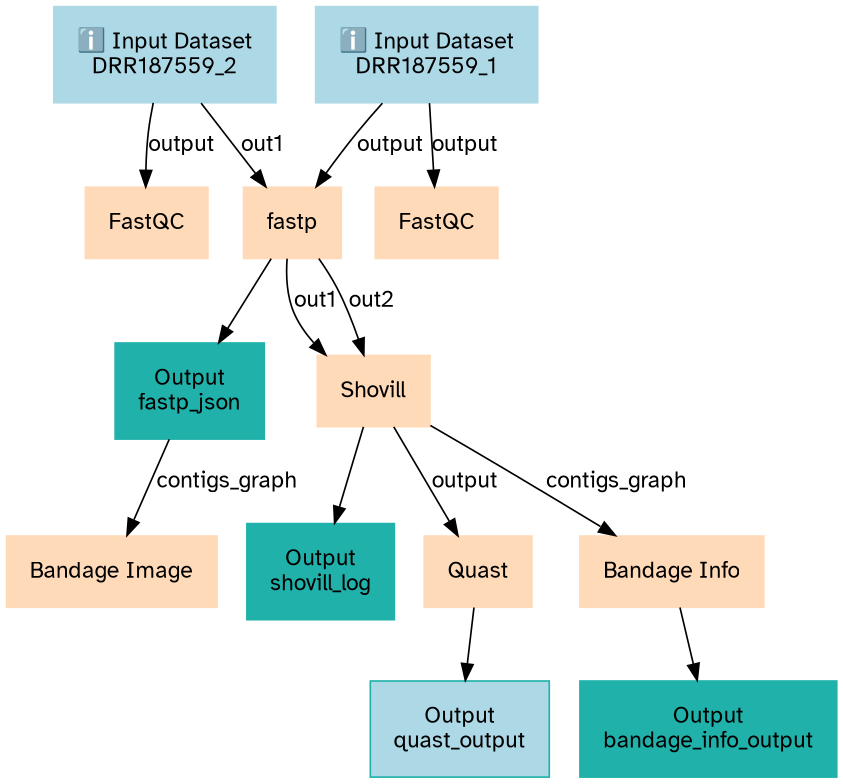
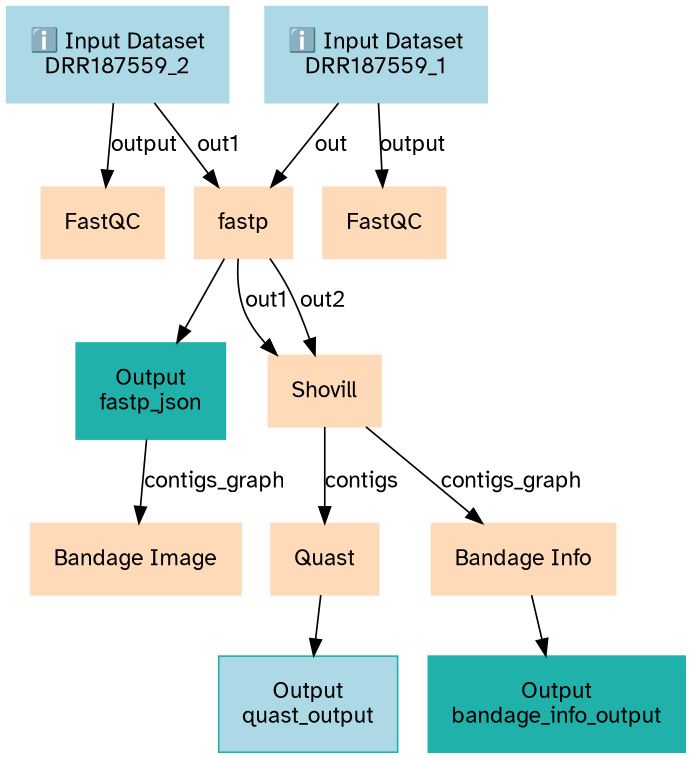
edge "ℹ️ Input Dataset DRR187559_1" -> "fastp": label "output" -> "out"
edge "Shovill" -> "Quast": label "output" -> "contigs"
node "Output shovill_log": removed
